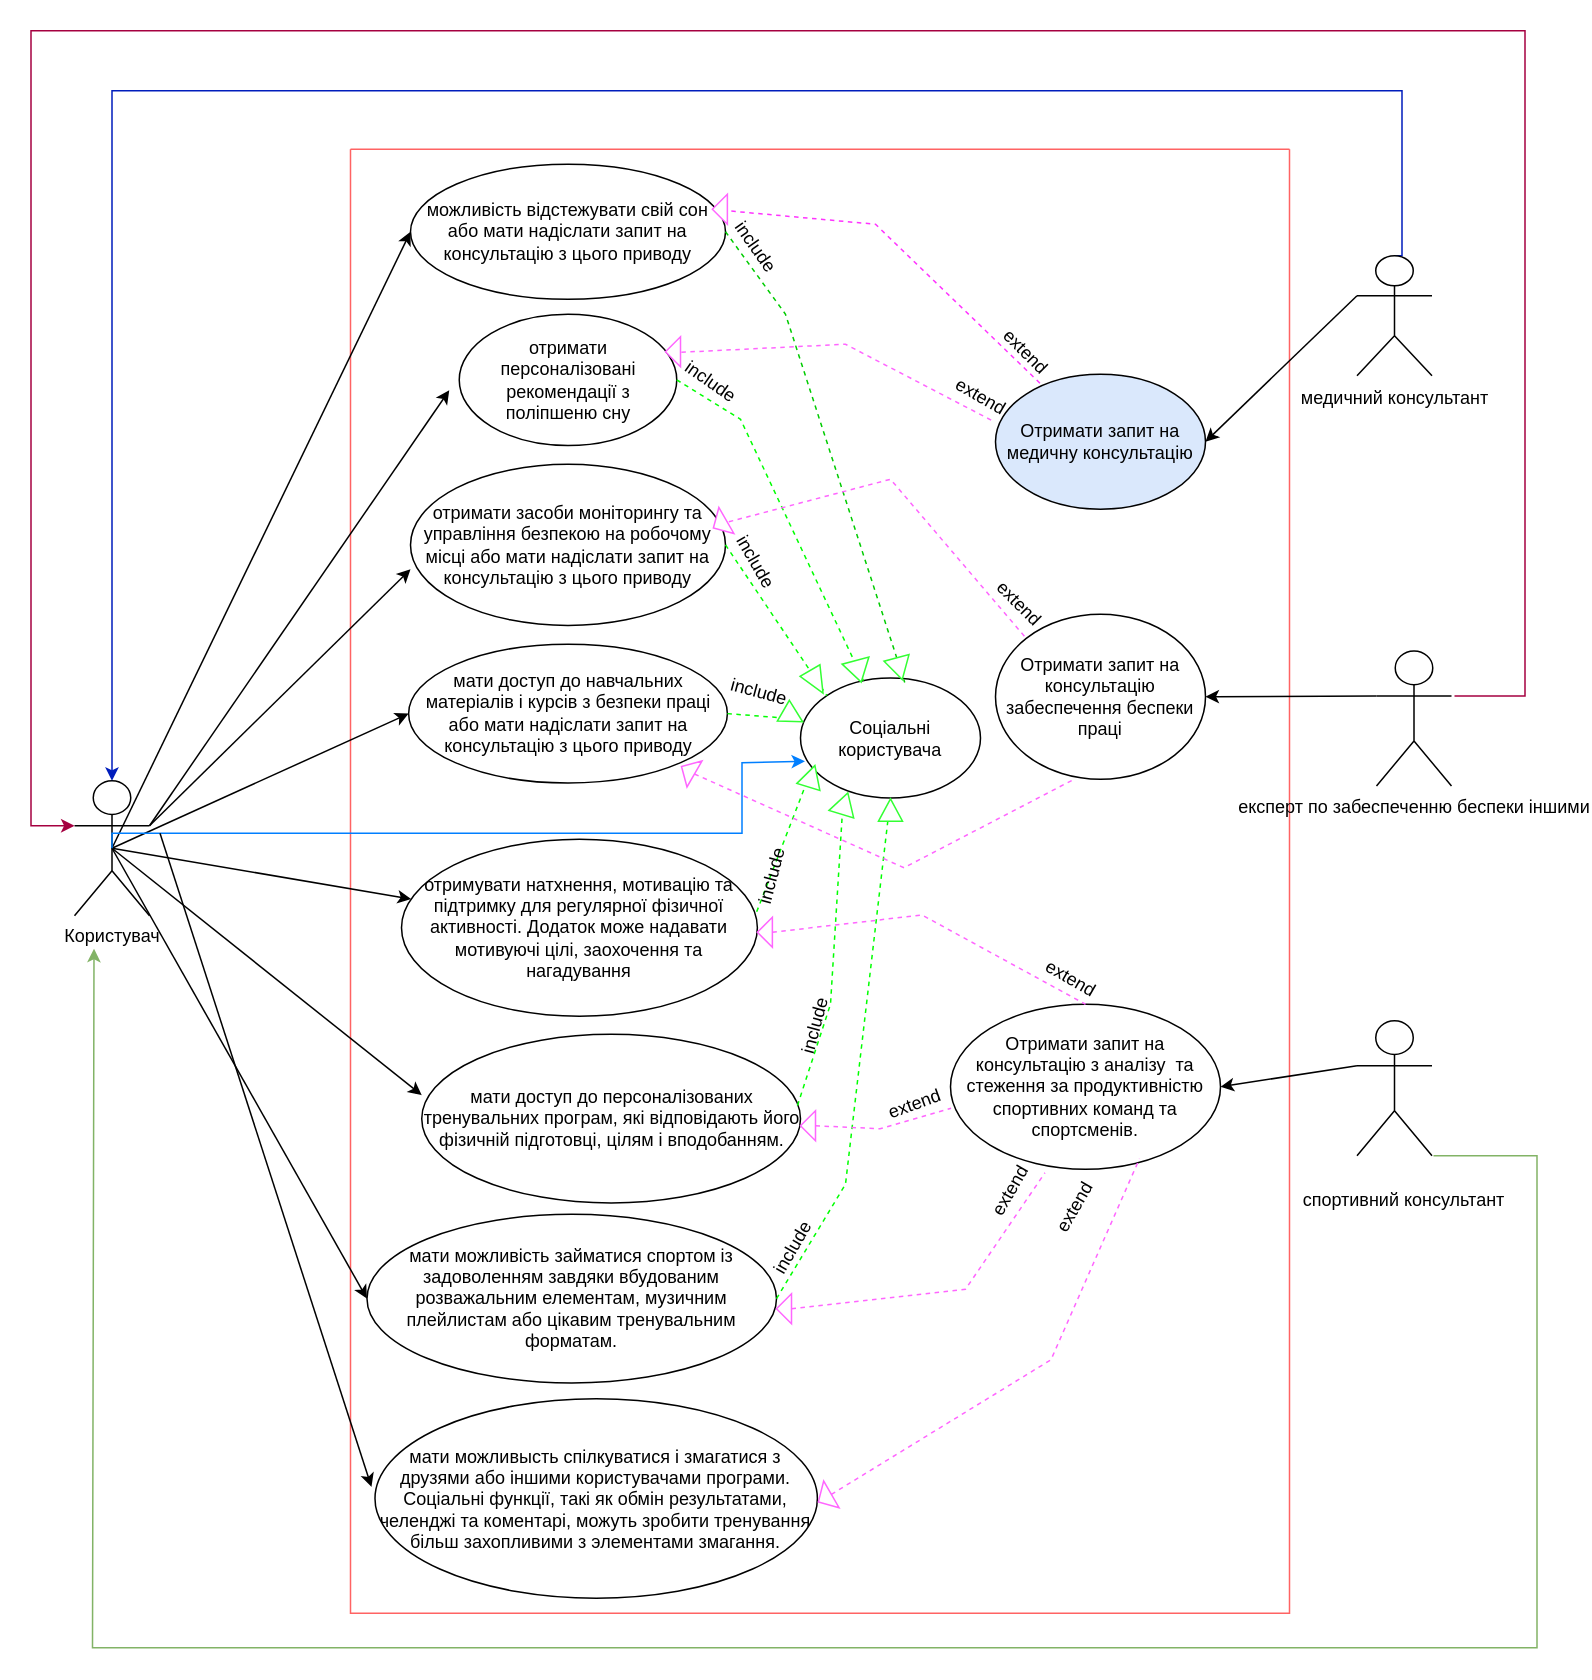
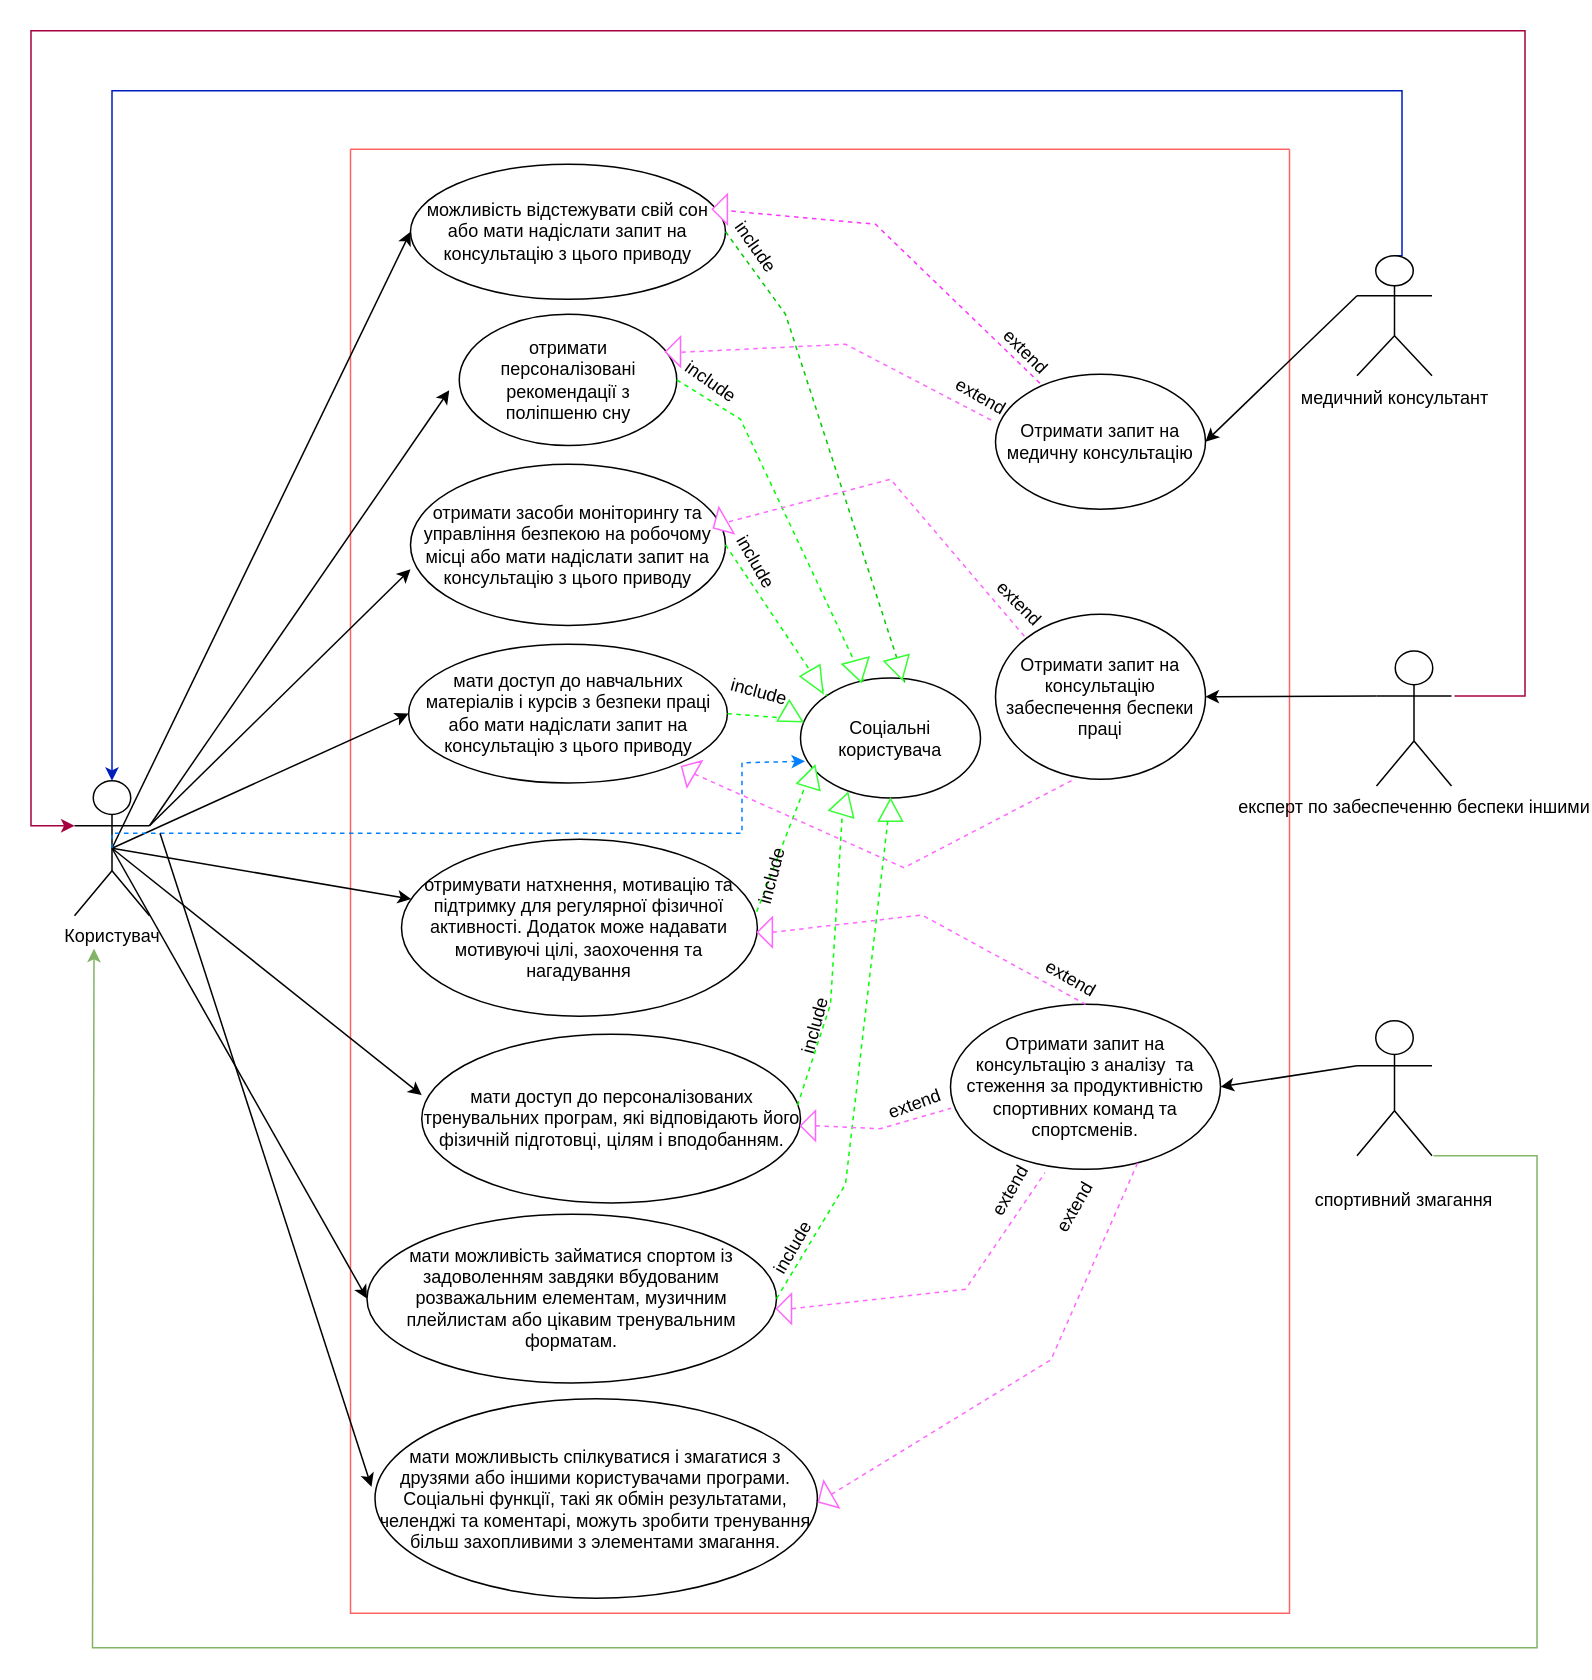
node "Отримати запит на медичну консультацію": fillcolor #dae8fc -> #ffffff
edge "Користувач" -> "Соціальні користувача": style solid -> dashed
node "спортивний консультант": label "спортивний консультант" -> "спортивний змагання"
